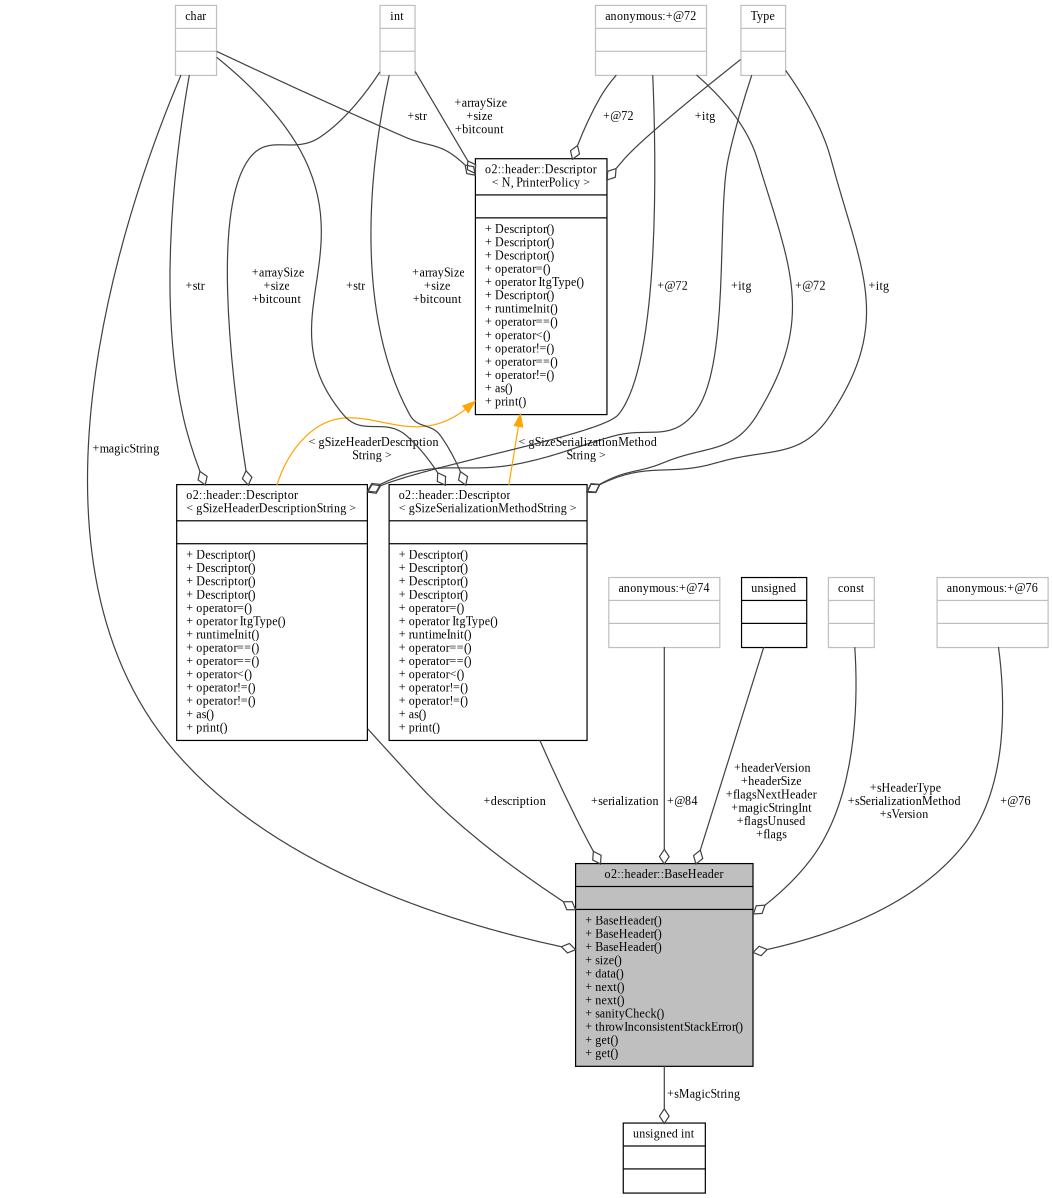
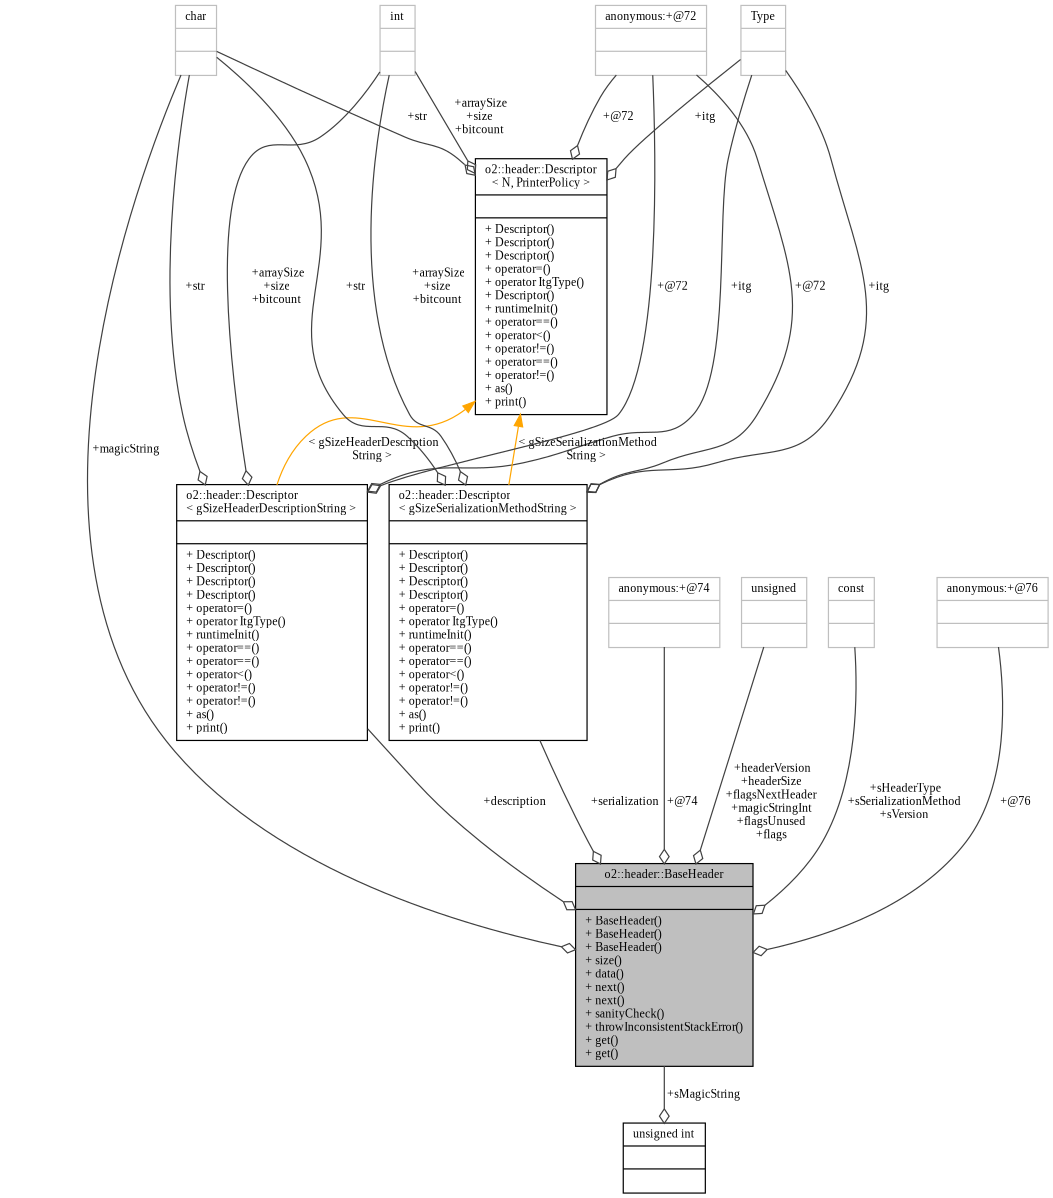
node "unsigned": color black -> grey75
edge "anonymous:+@74" -> "o2::header::BaseHeader": label " +@84" -> " +@74"
